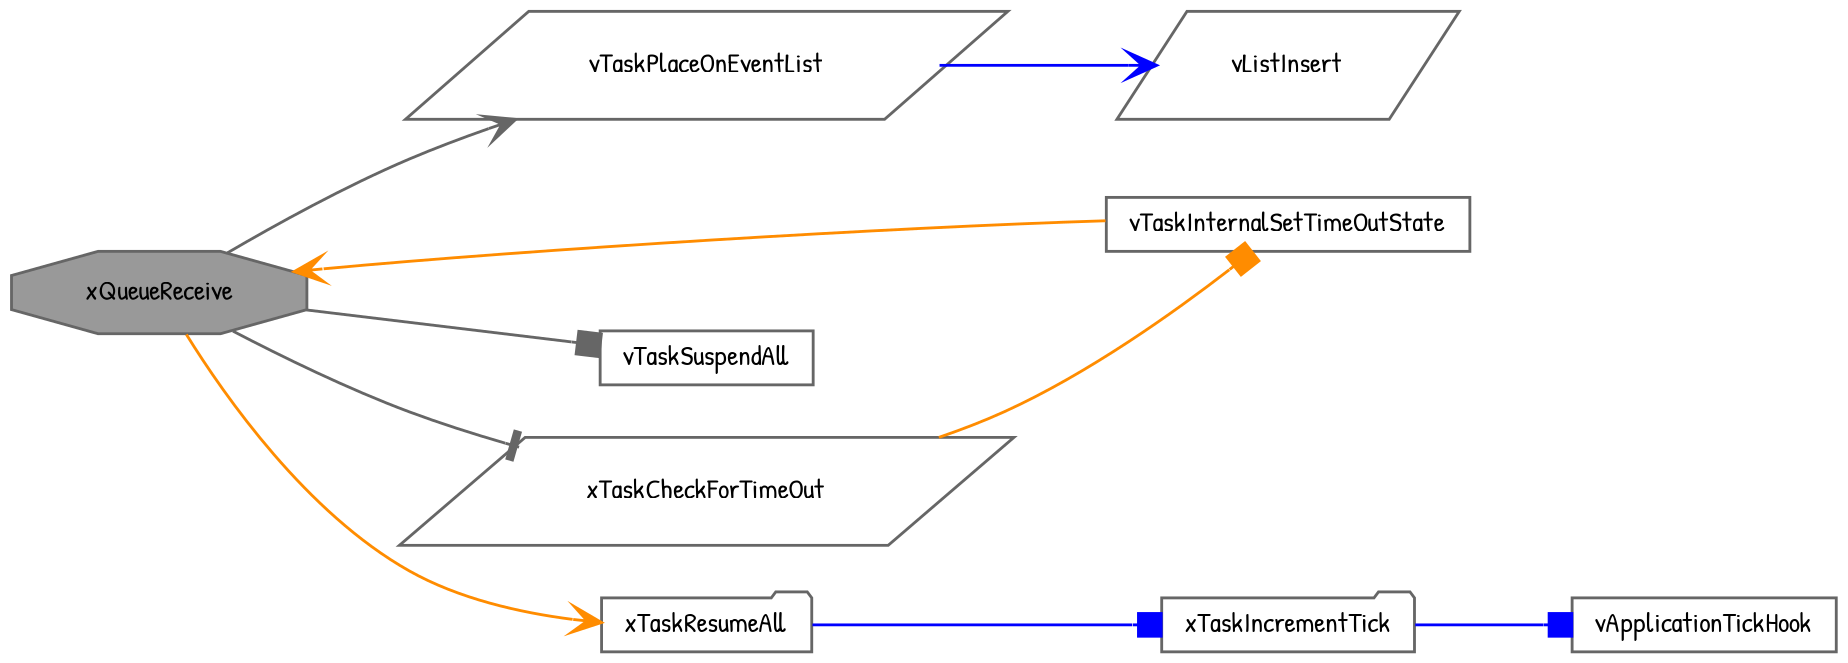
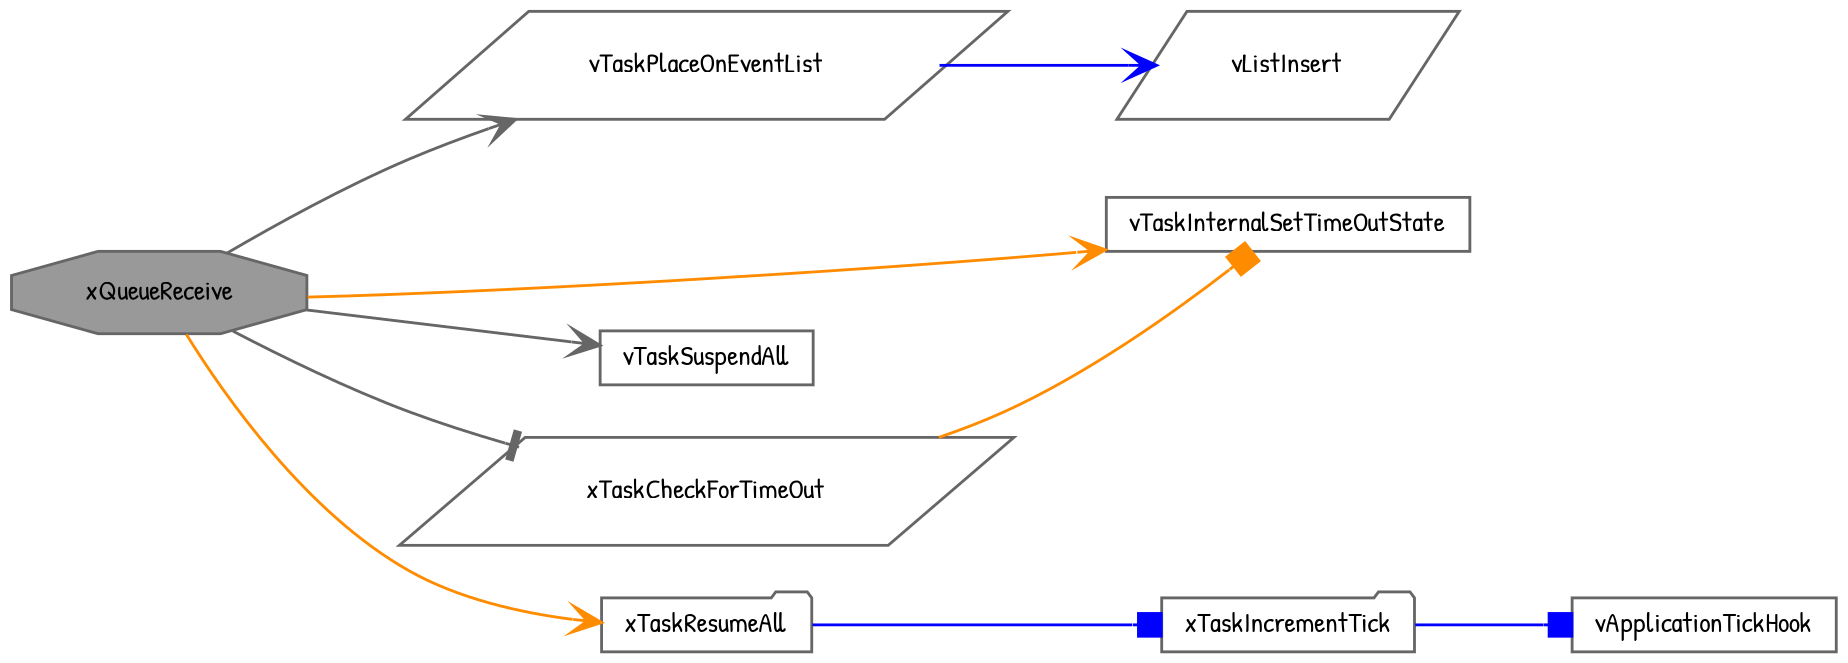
edge "vTaskInternalSetTimeOutState" -> "xQueueReceive": reversed
edge "xQueueReceive" -> "vTaskSuspendAll": arrowhead box -> vee
